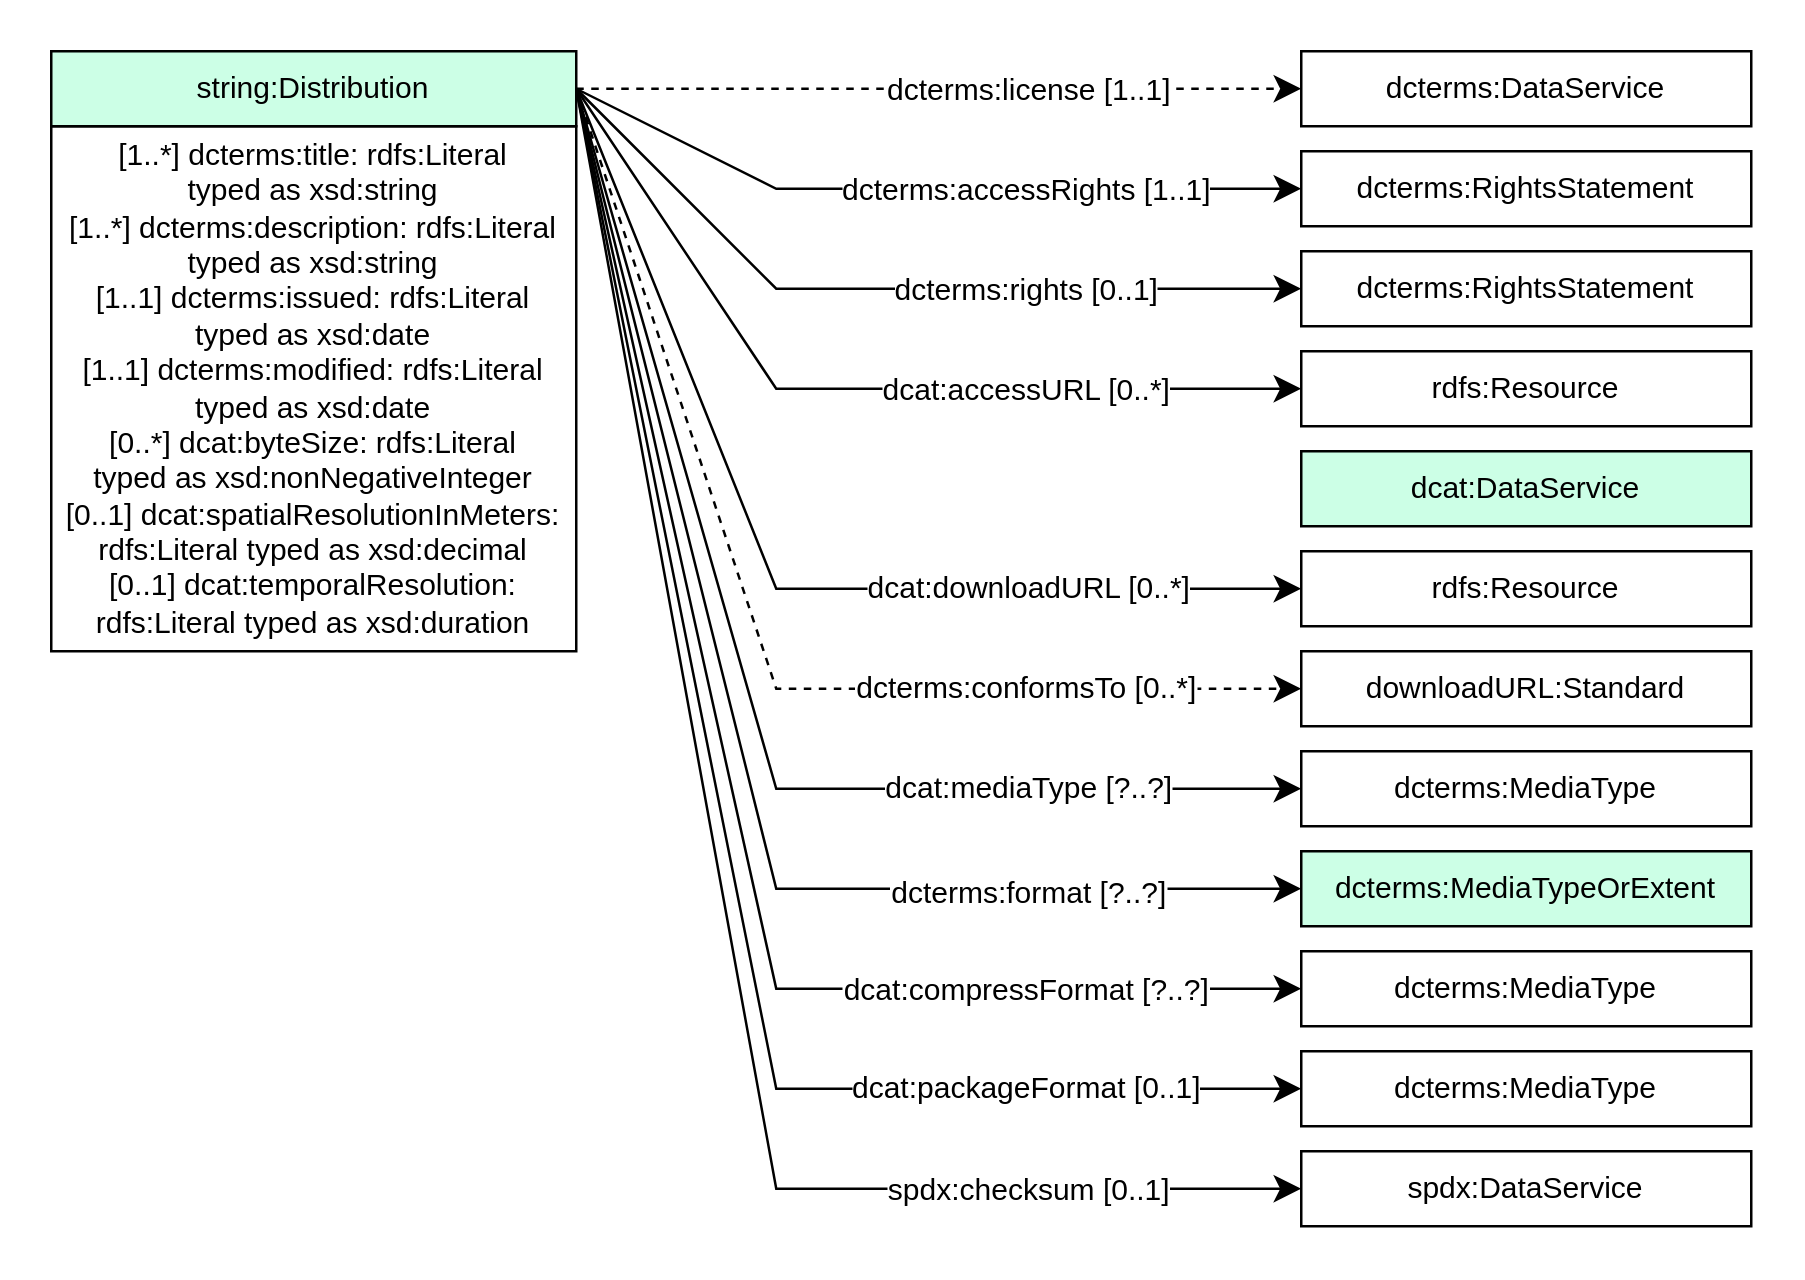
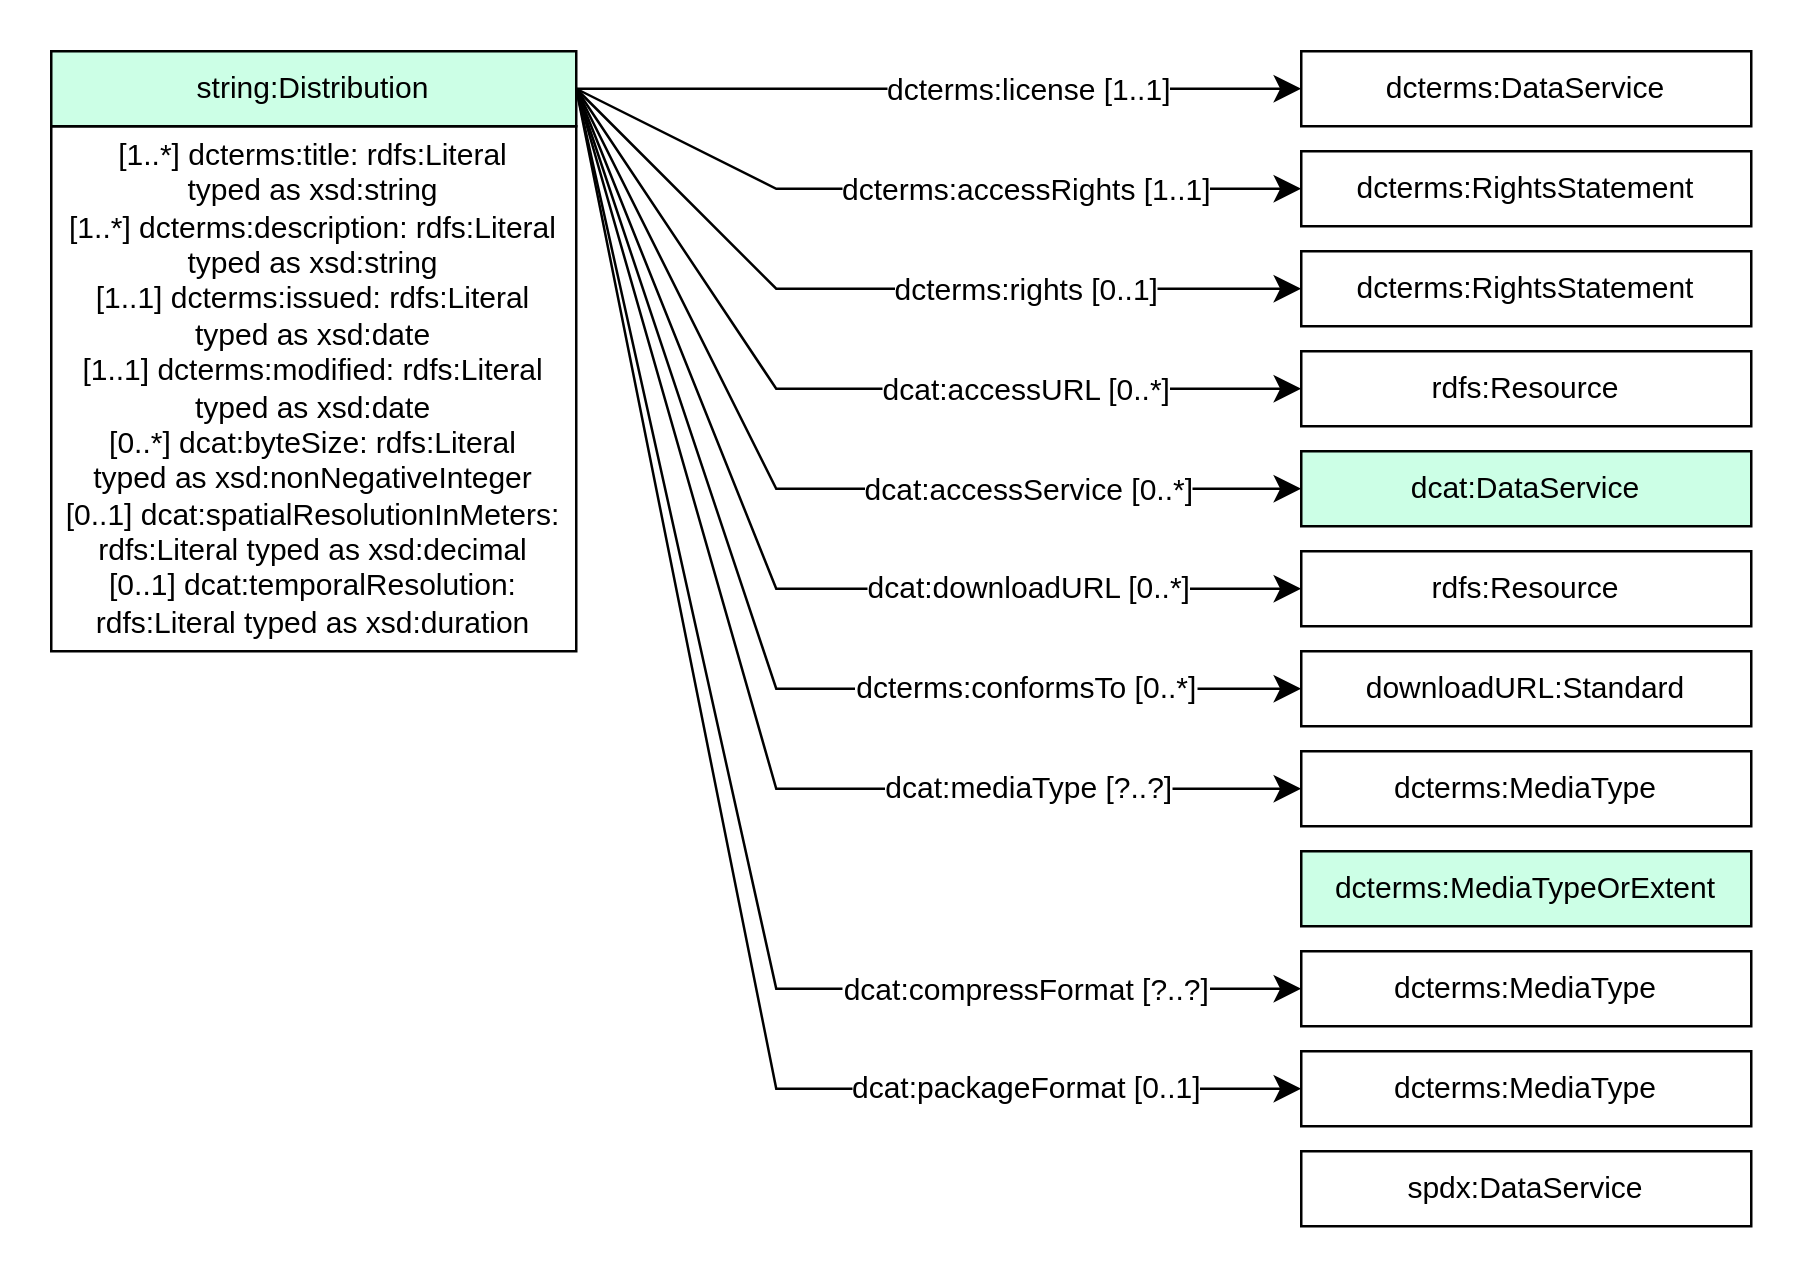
edge "string:Distribution" -> "dcterms:DataService": style dashed -> solid
edge "string:Distribution" -> "dcat:DataService": added, label "dcat:accessService [0..*]"
edge "string:Distribution" -> "downloadURL:Standard": style dashed -> solid
edge "string:Distribution" -> "dcterms:MediaTypeOrExtent": removed, label "dcterms:format [?..?]"
edge "string:Distribution" -> "spdx:DataService": removed, label "spdx:checksum [0..1]"
